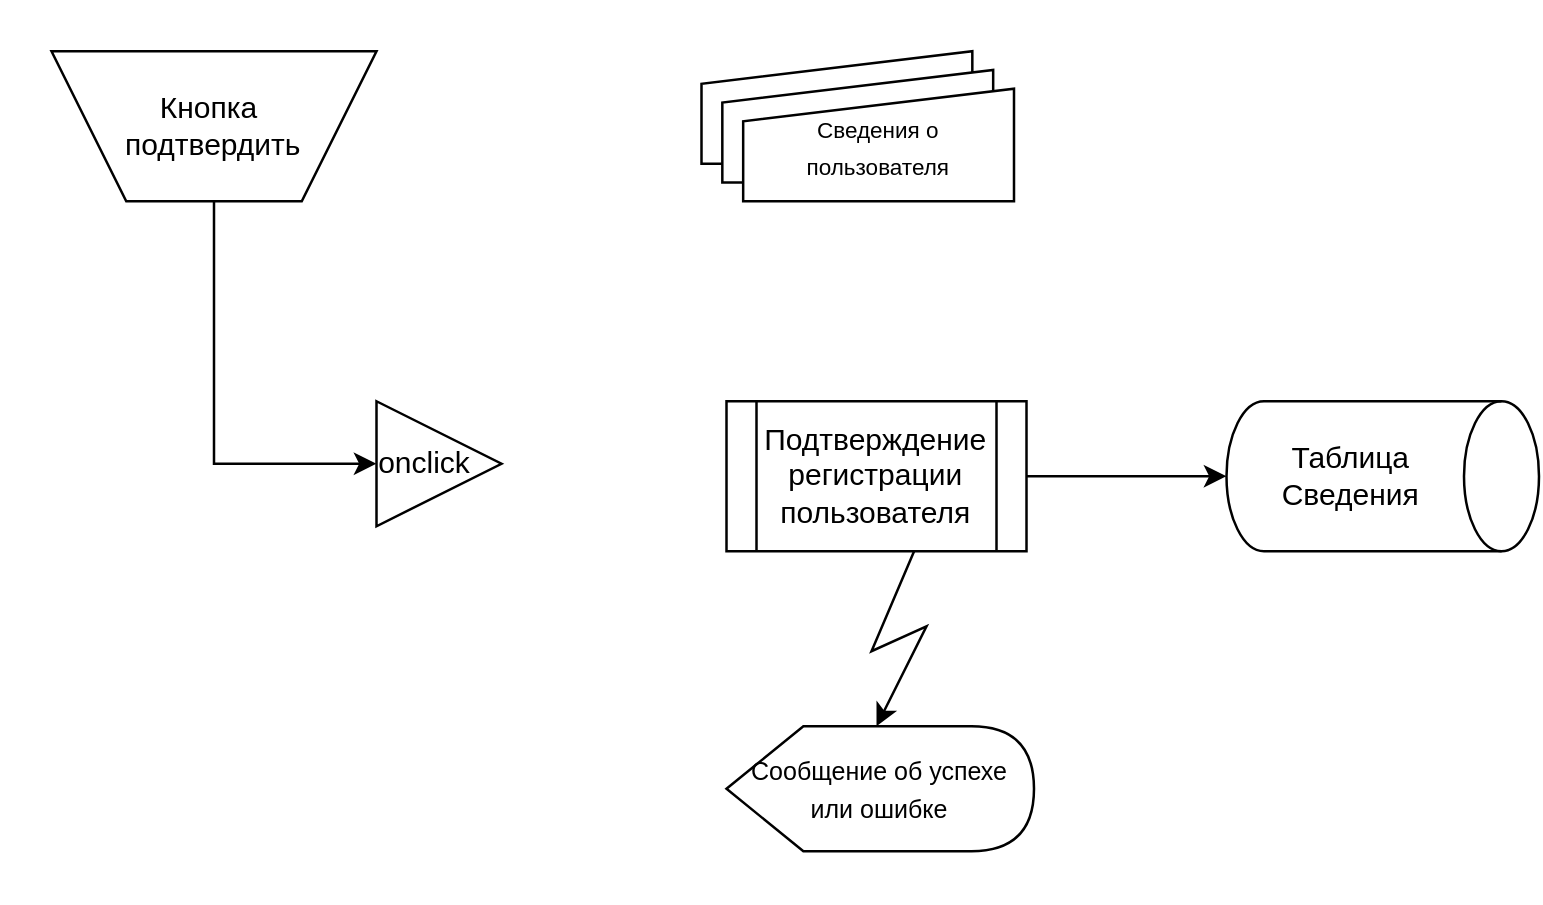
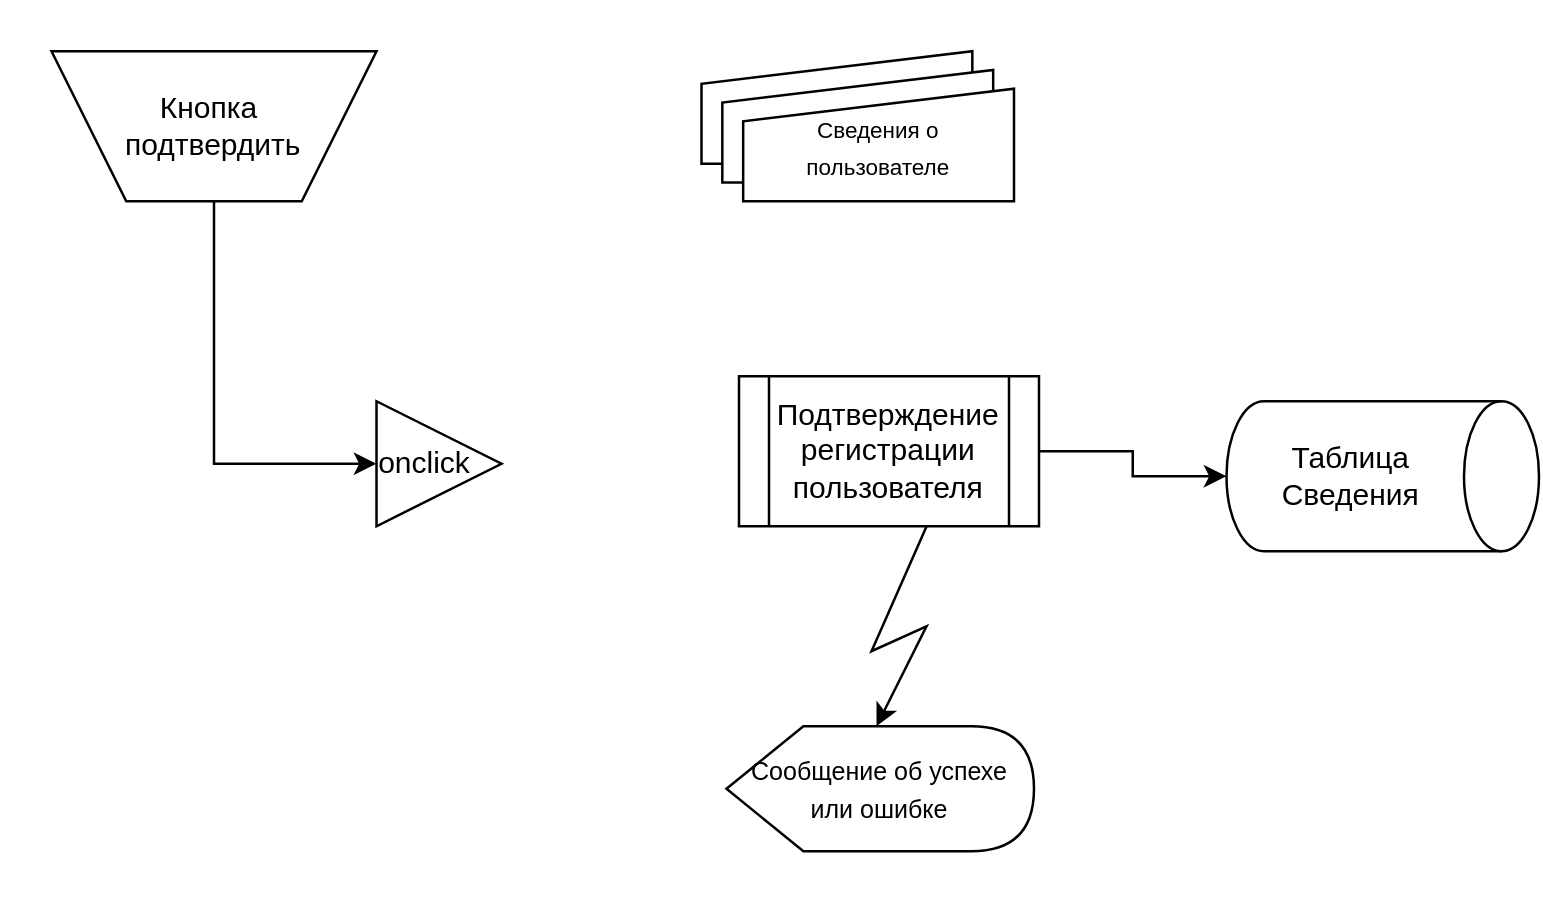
node "Сведения о пользователя": label "Сведения о пользователя" -> "Сведения о пользователе"
node "Подтверждение регистрации пользователя": moved (876, 476) -> (889, 451)
